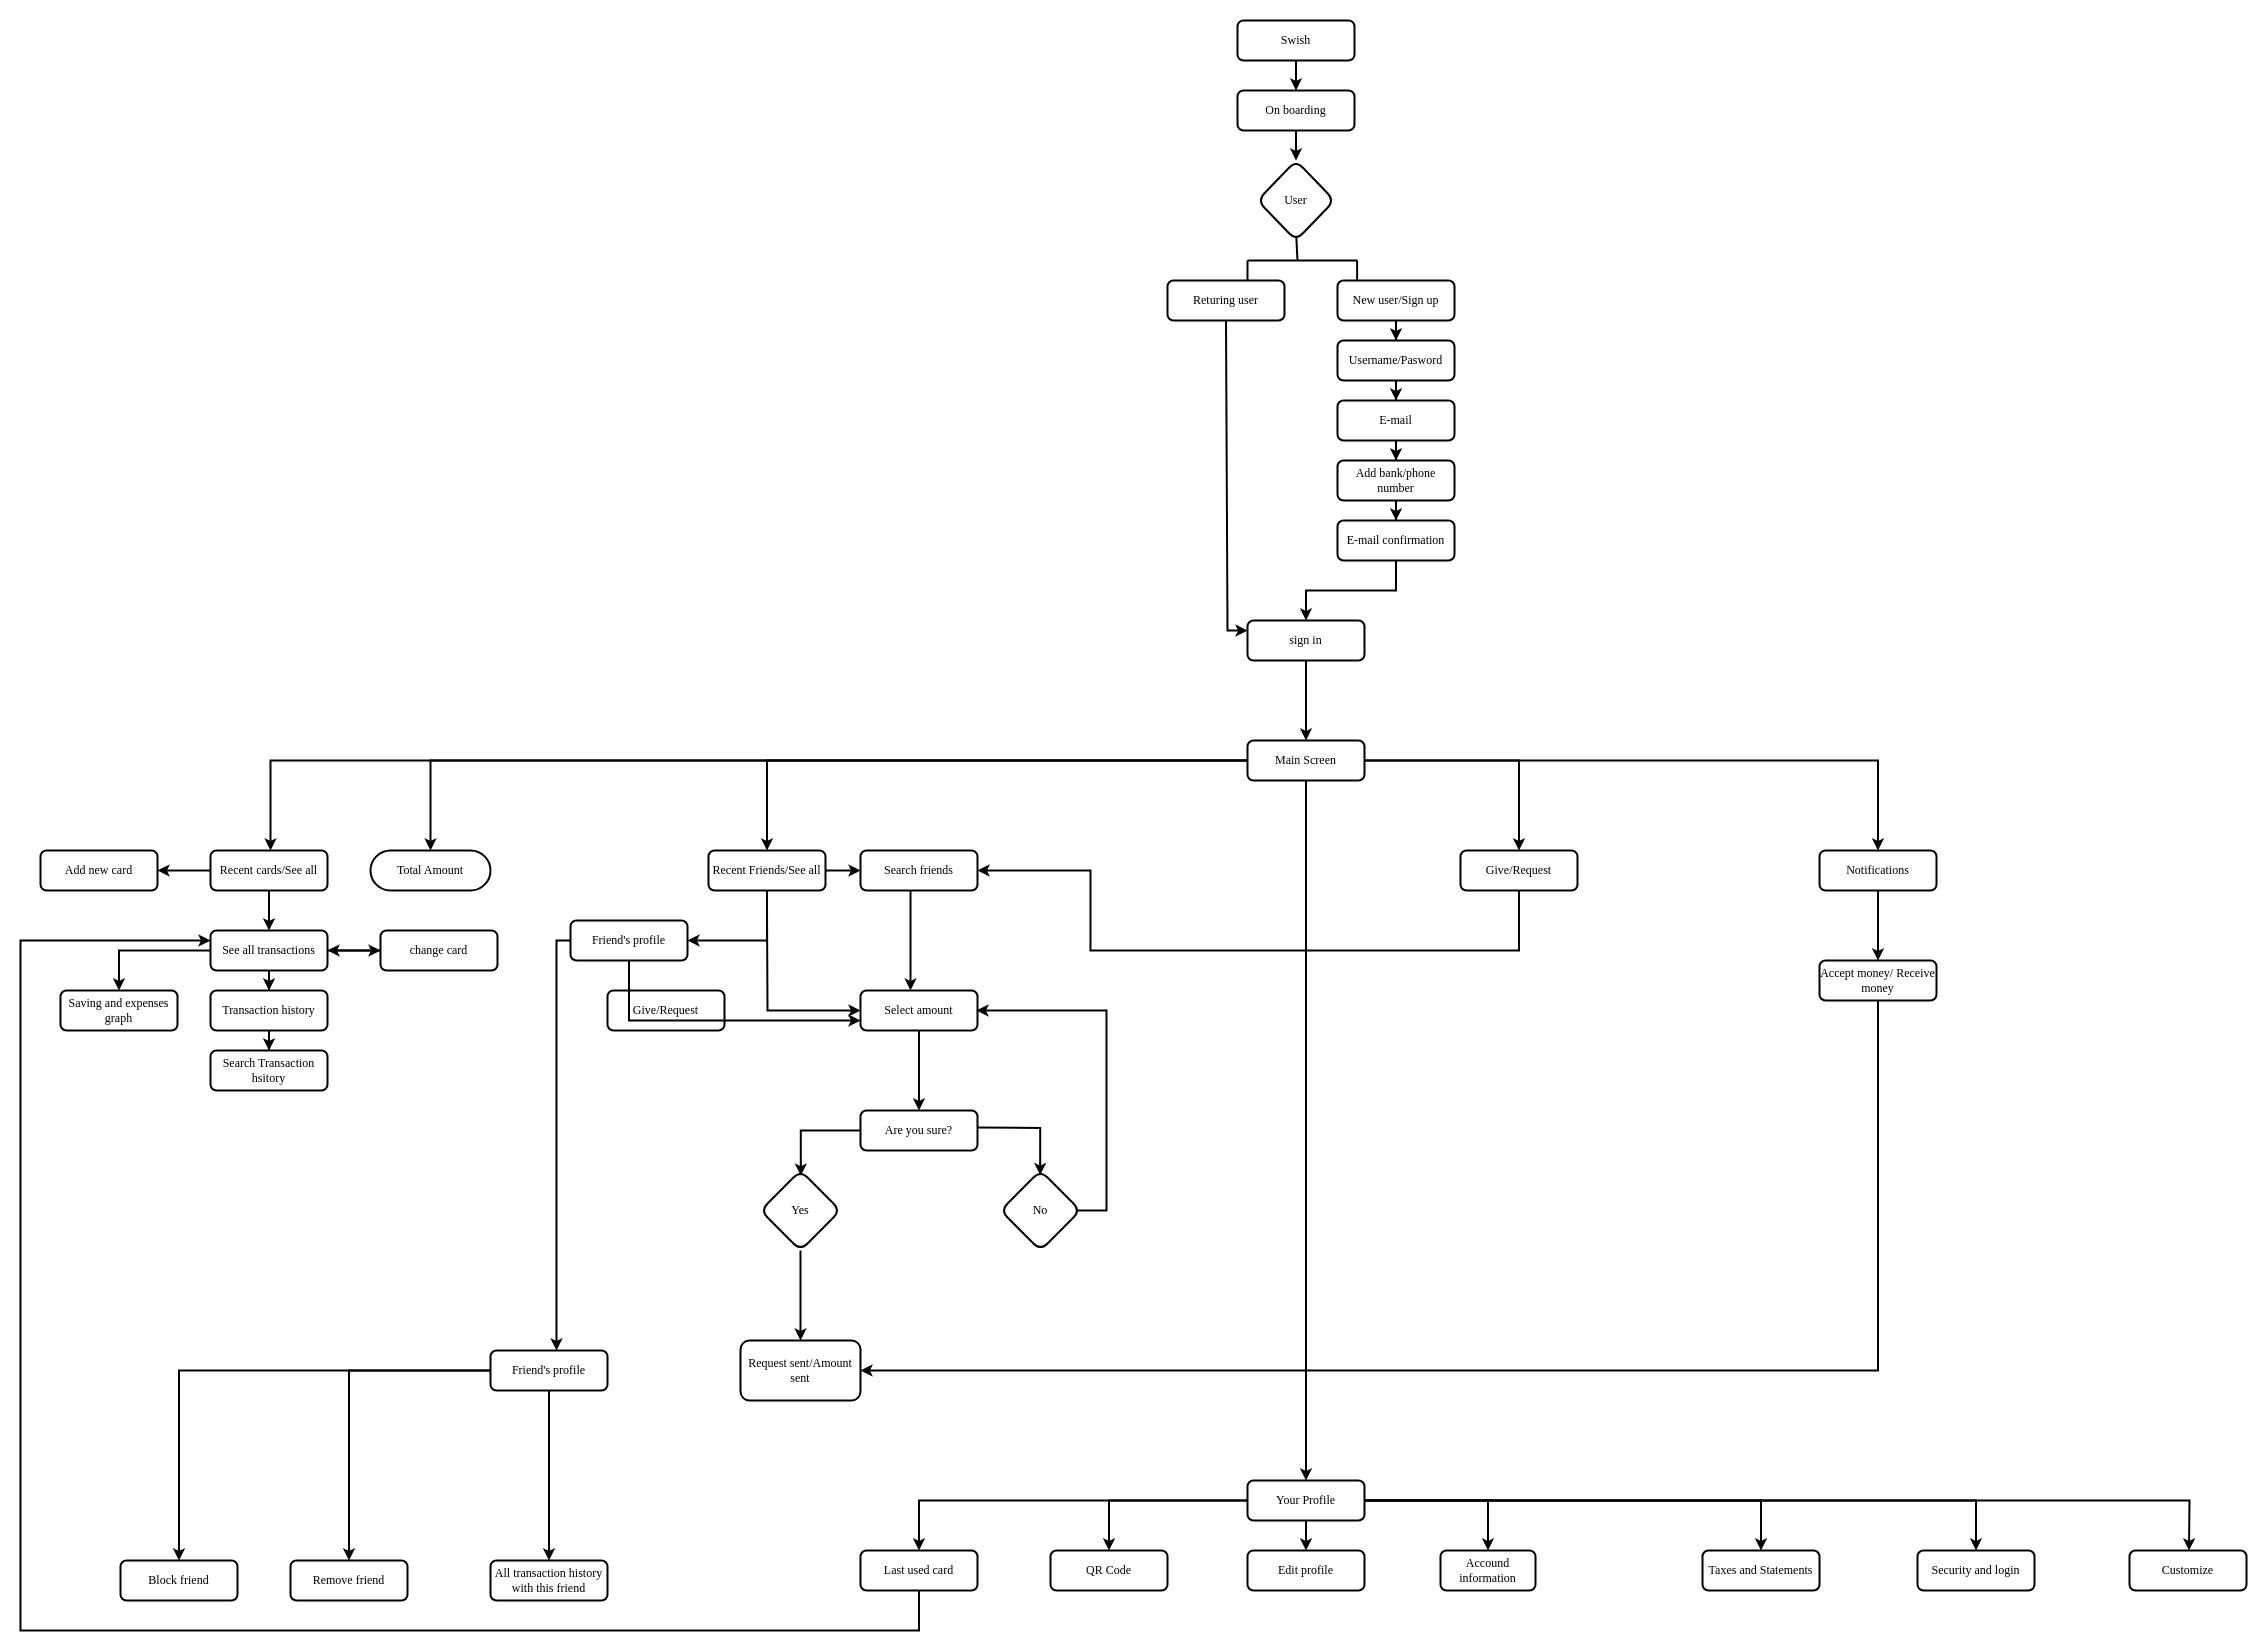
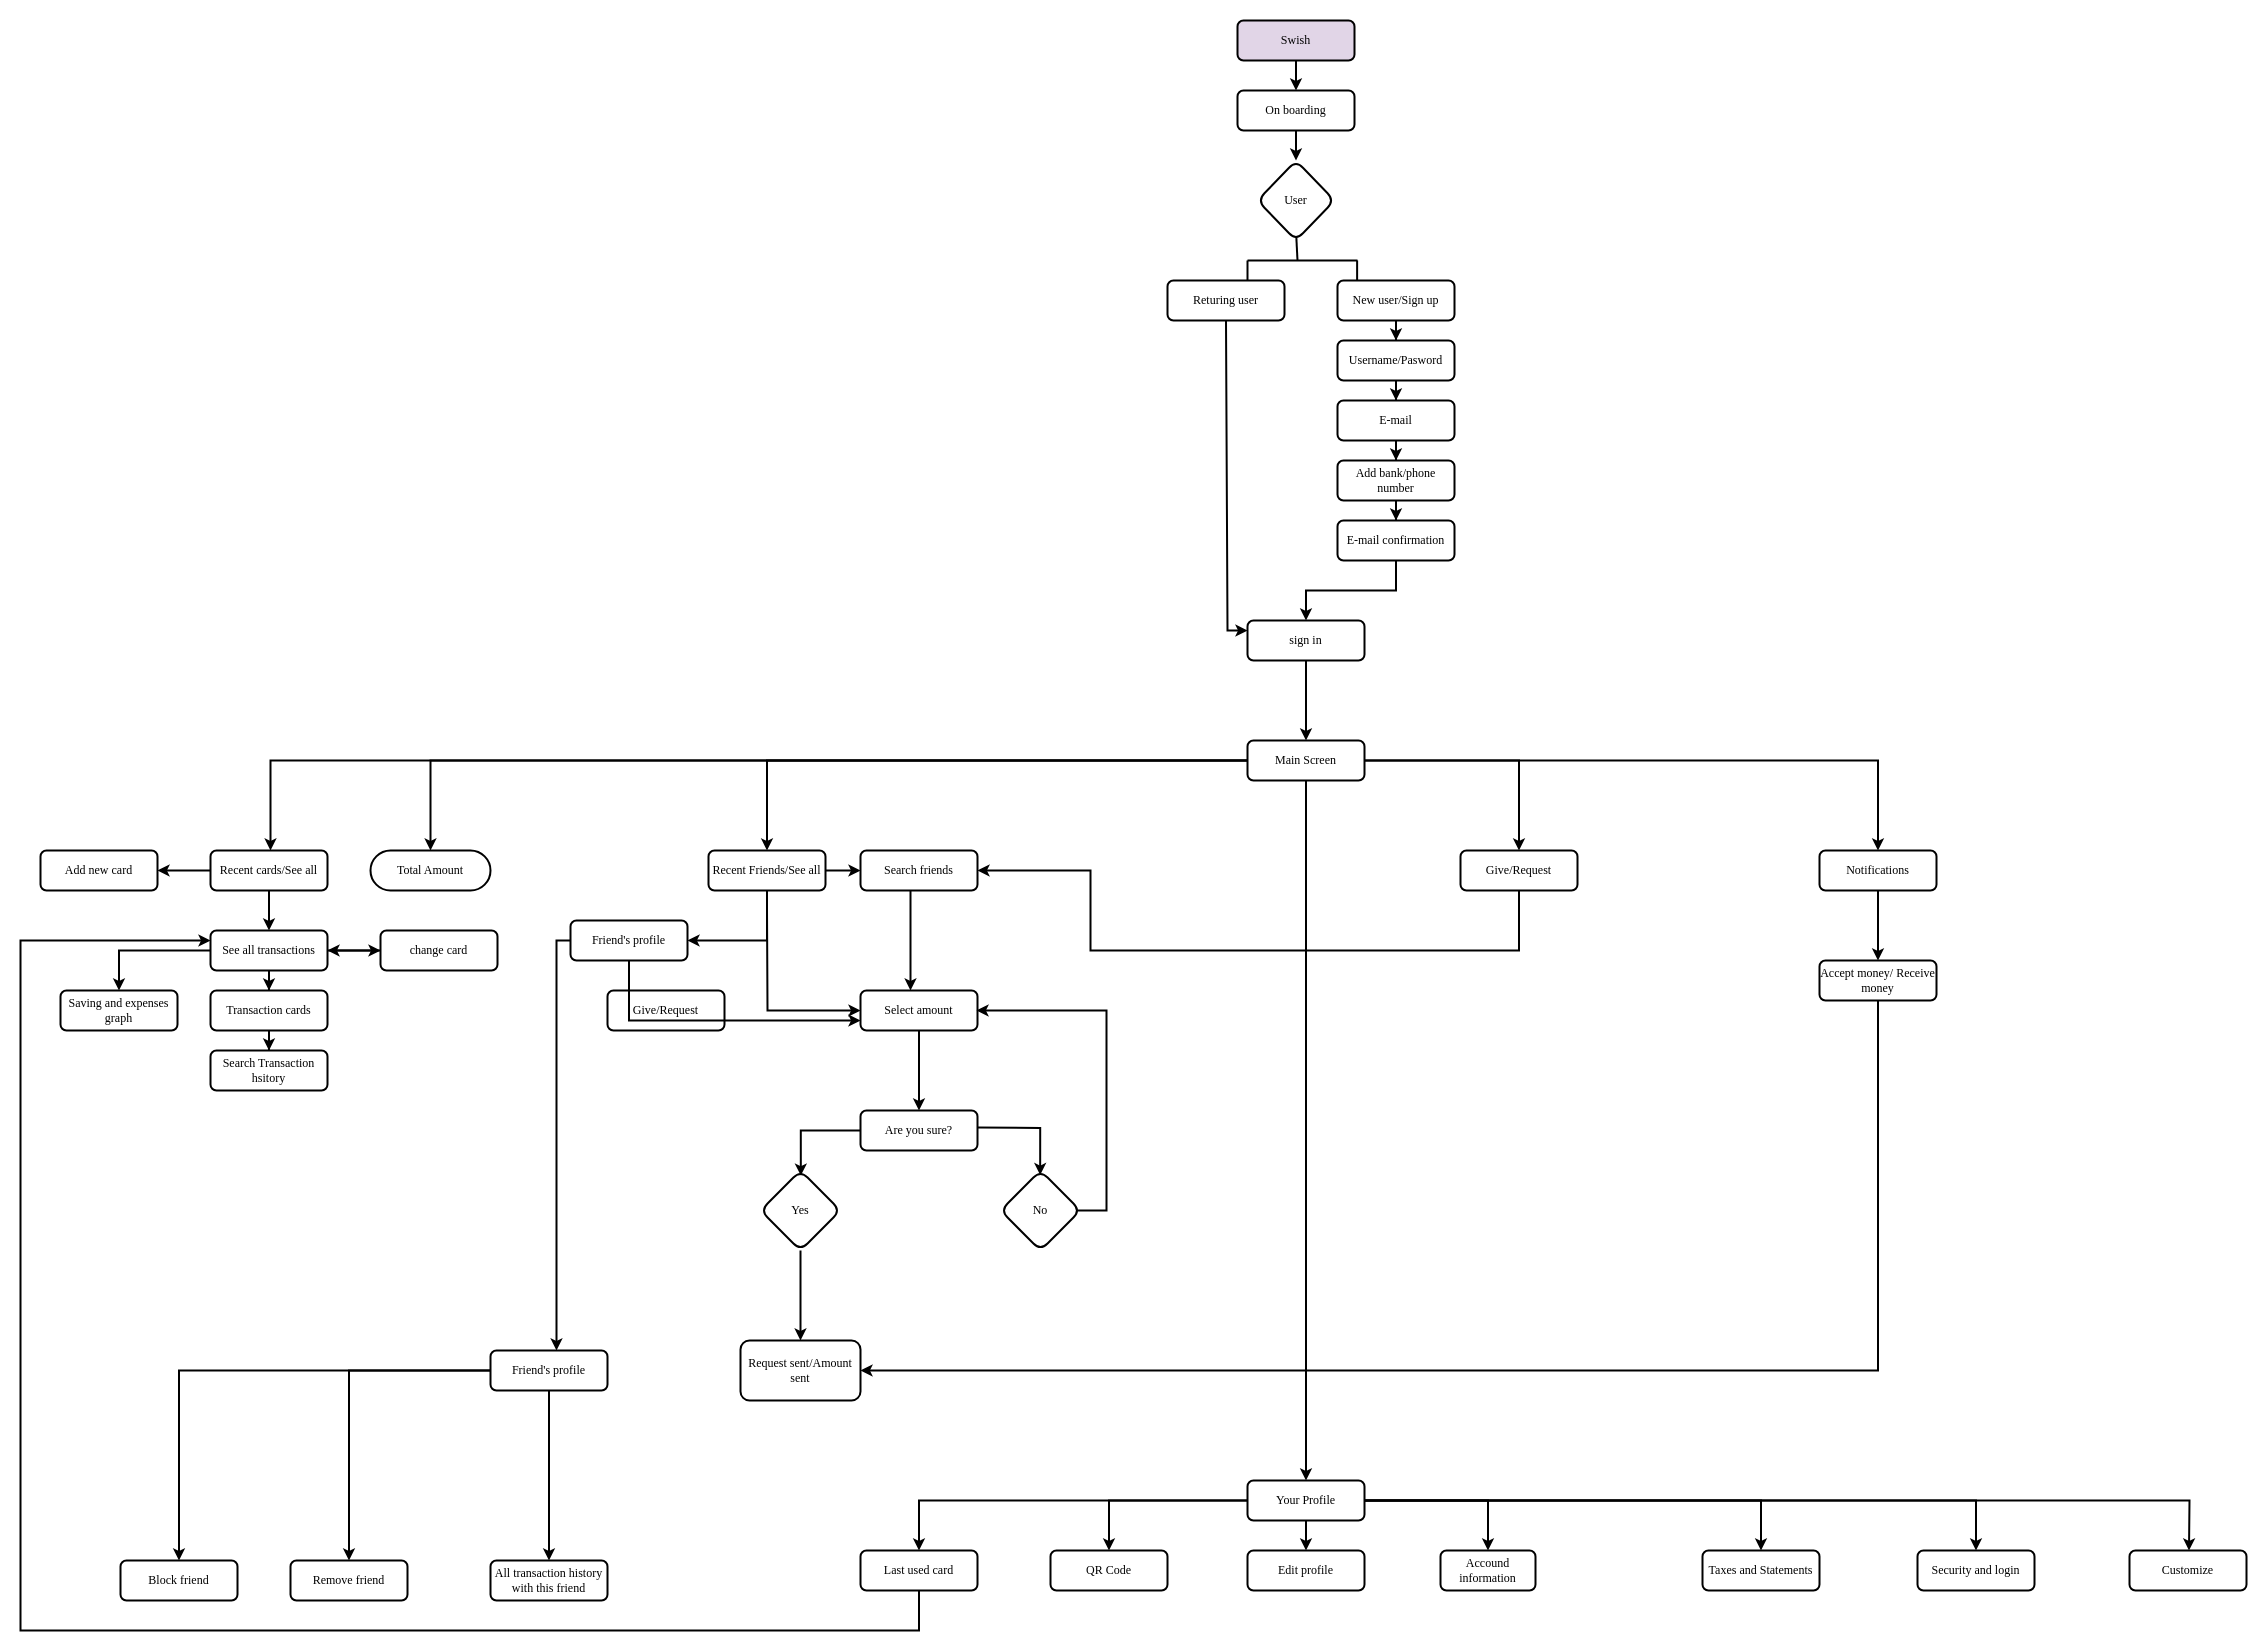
node "Swish": fillcolor #ffffff -> #e1d5e7
node "Transaction history": label "Transaction history" -> "Transaction cards"
